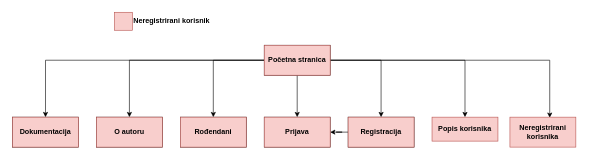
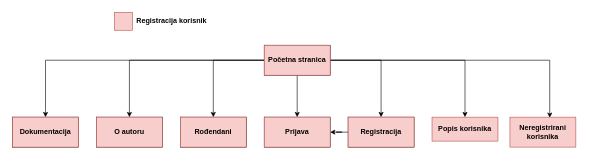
node "Neregistrirani korisnik": label "Neregistrirani korisnik" -> "Registracija korisnik"
